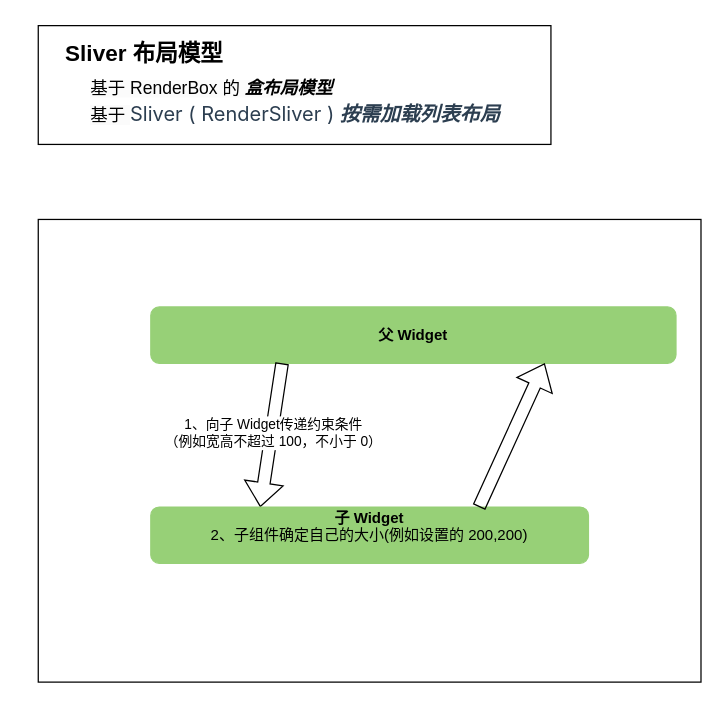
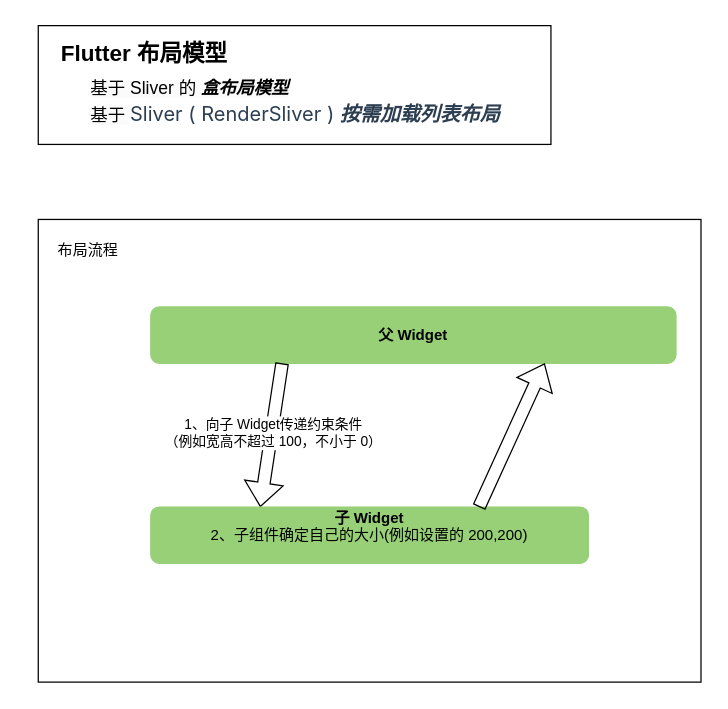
node "Sliver 布局模型": label "Sliver 布局模型" -> "Flutter 布局模型"
node "基于 RenderBox 的 盒布局模型": label "基于 RenderBox 的 盒布局模型" -> "基于 Sliver 的 盒布局模型"
node "布局流程": added
